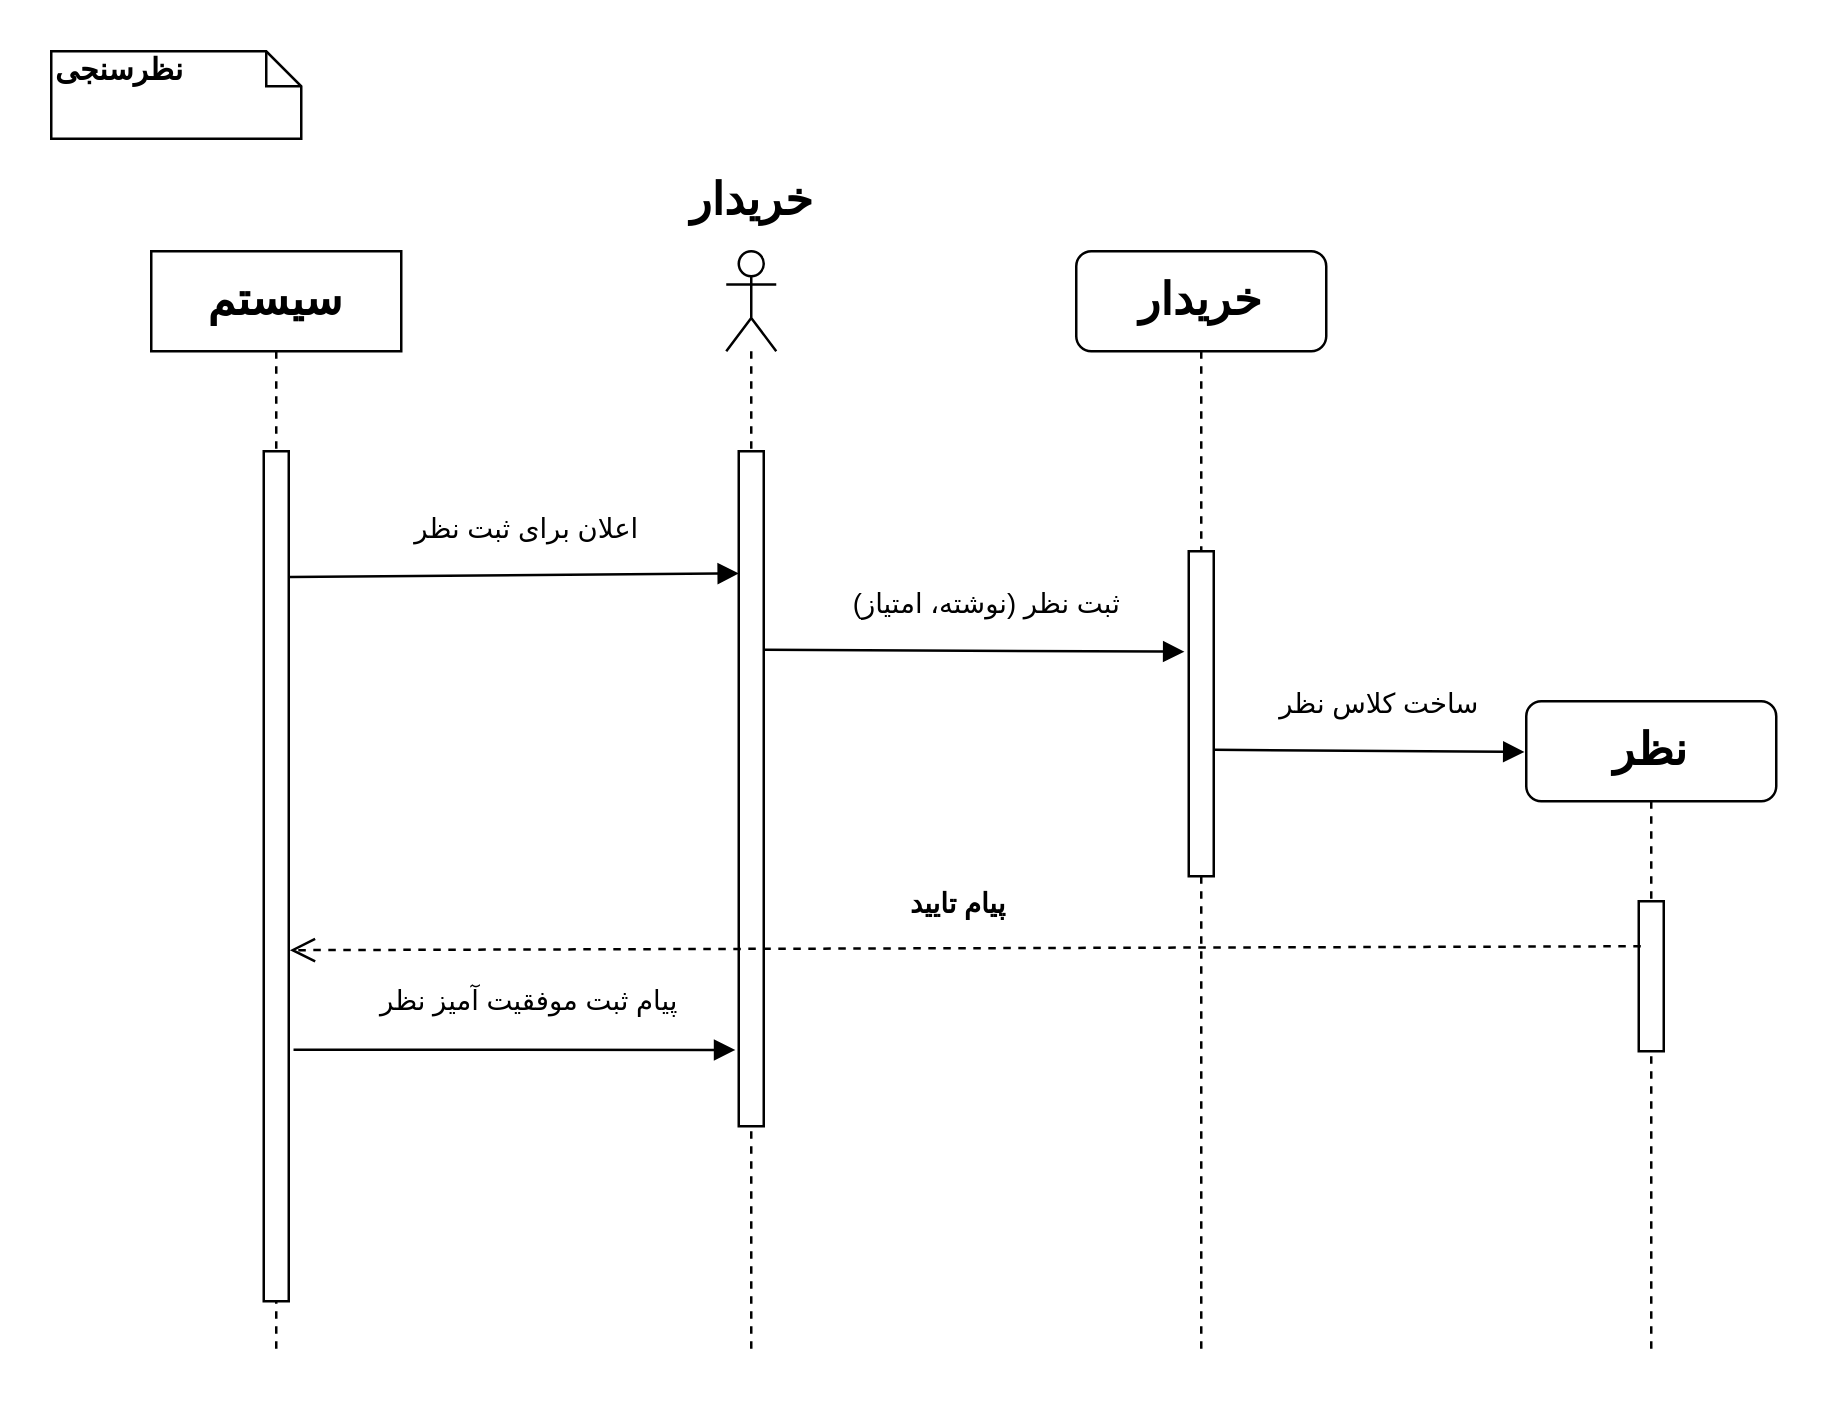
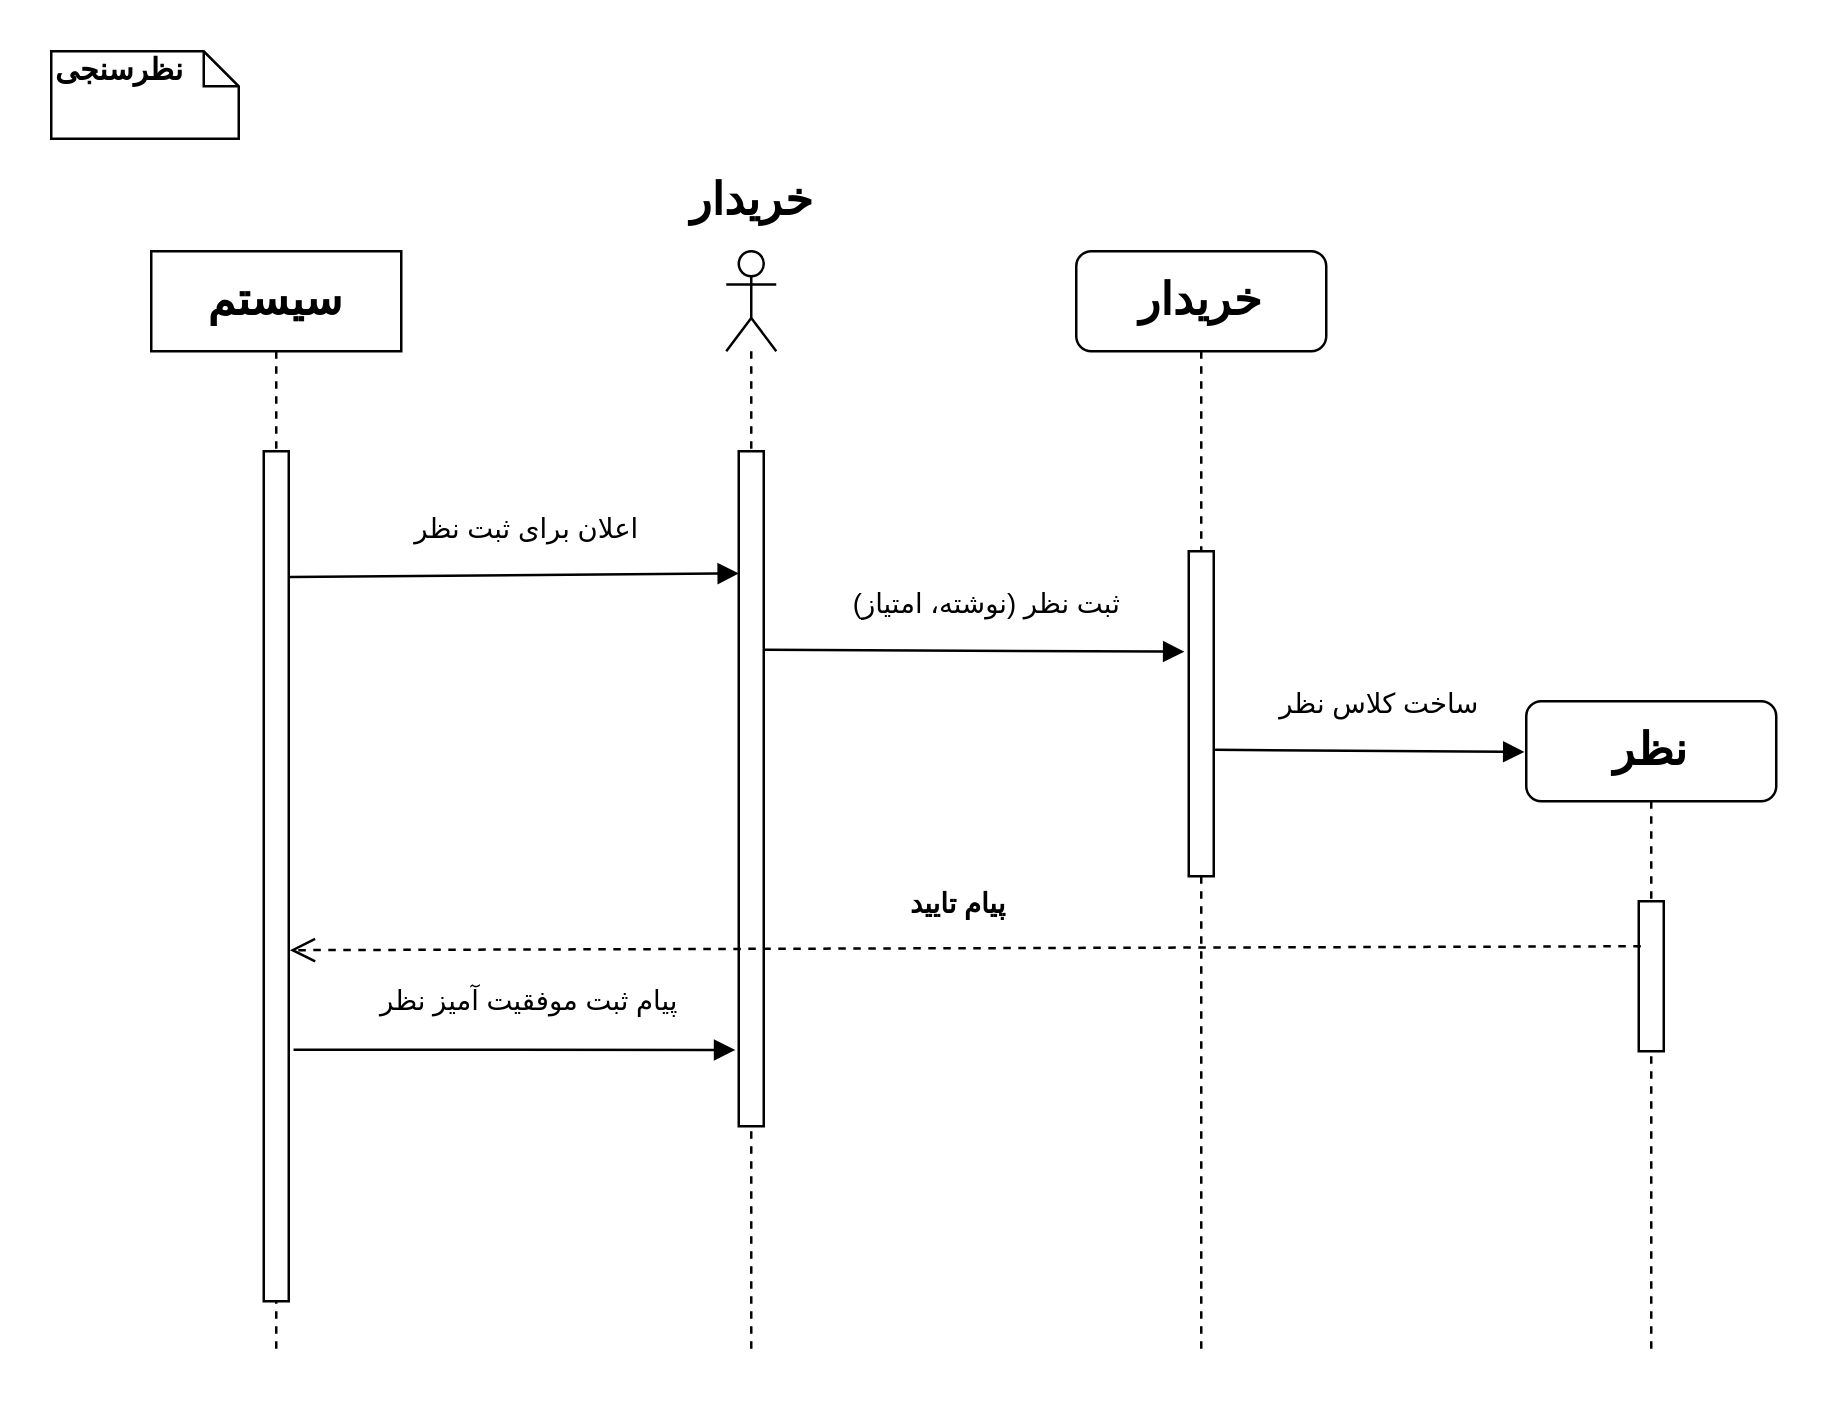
node "نظرسنجی": size 250x88 -> 188x88
